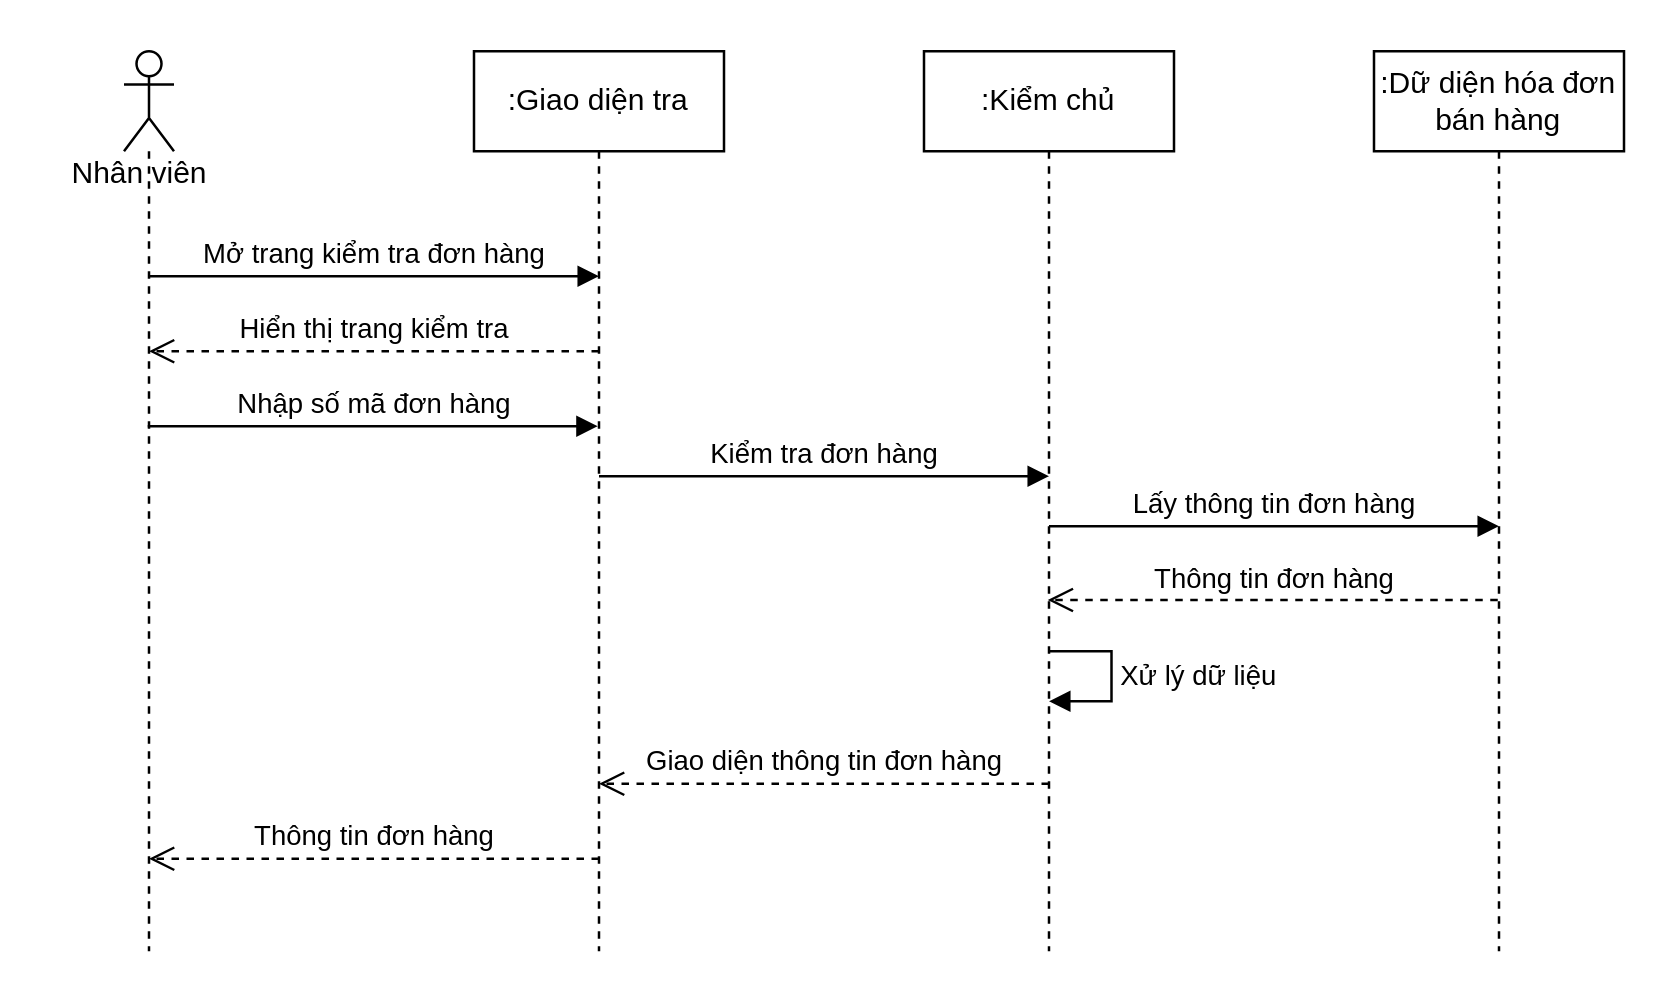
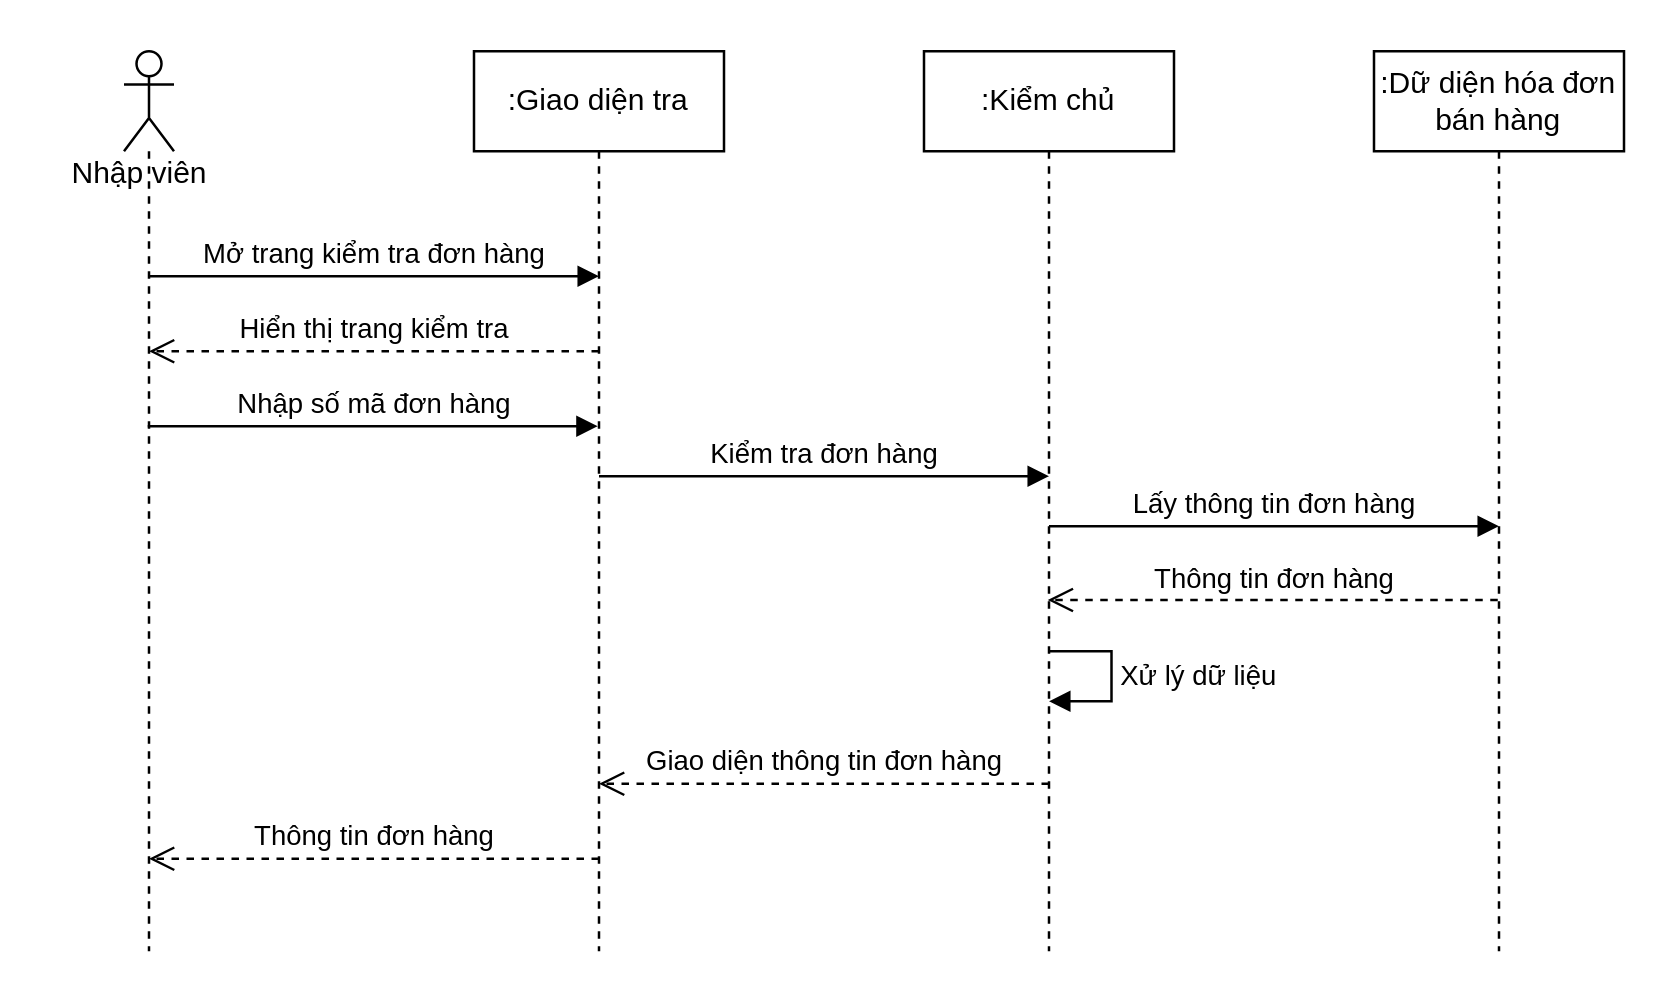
node "Nhân viên": label "Nhân viên" -> "Nhập viên"
